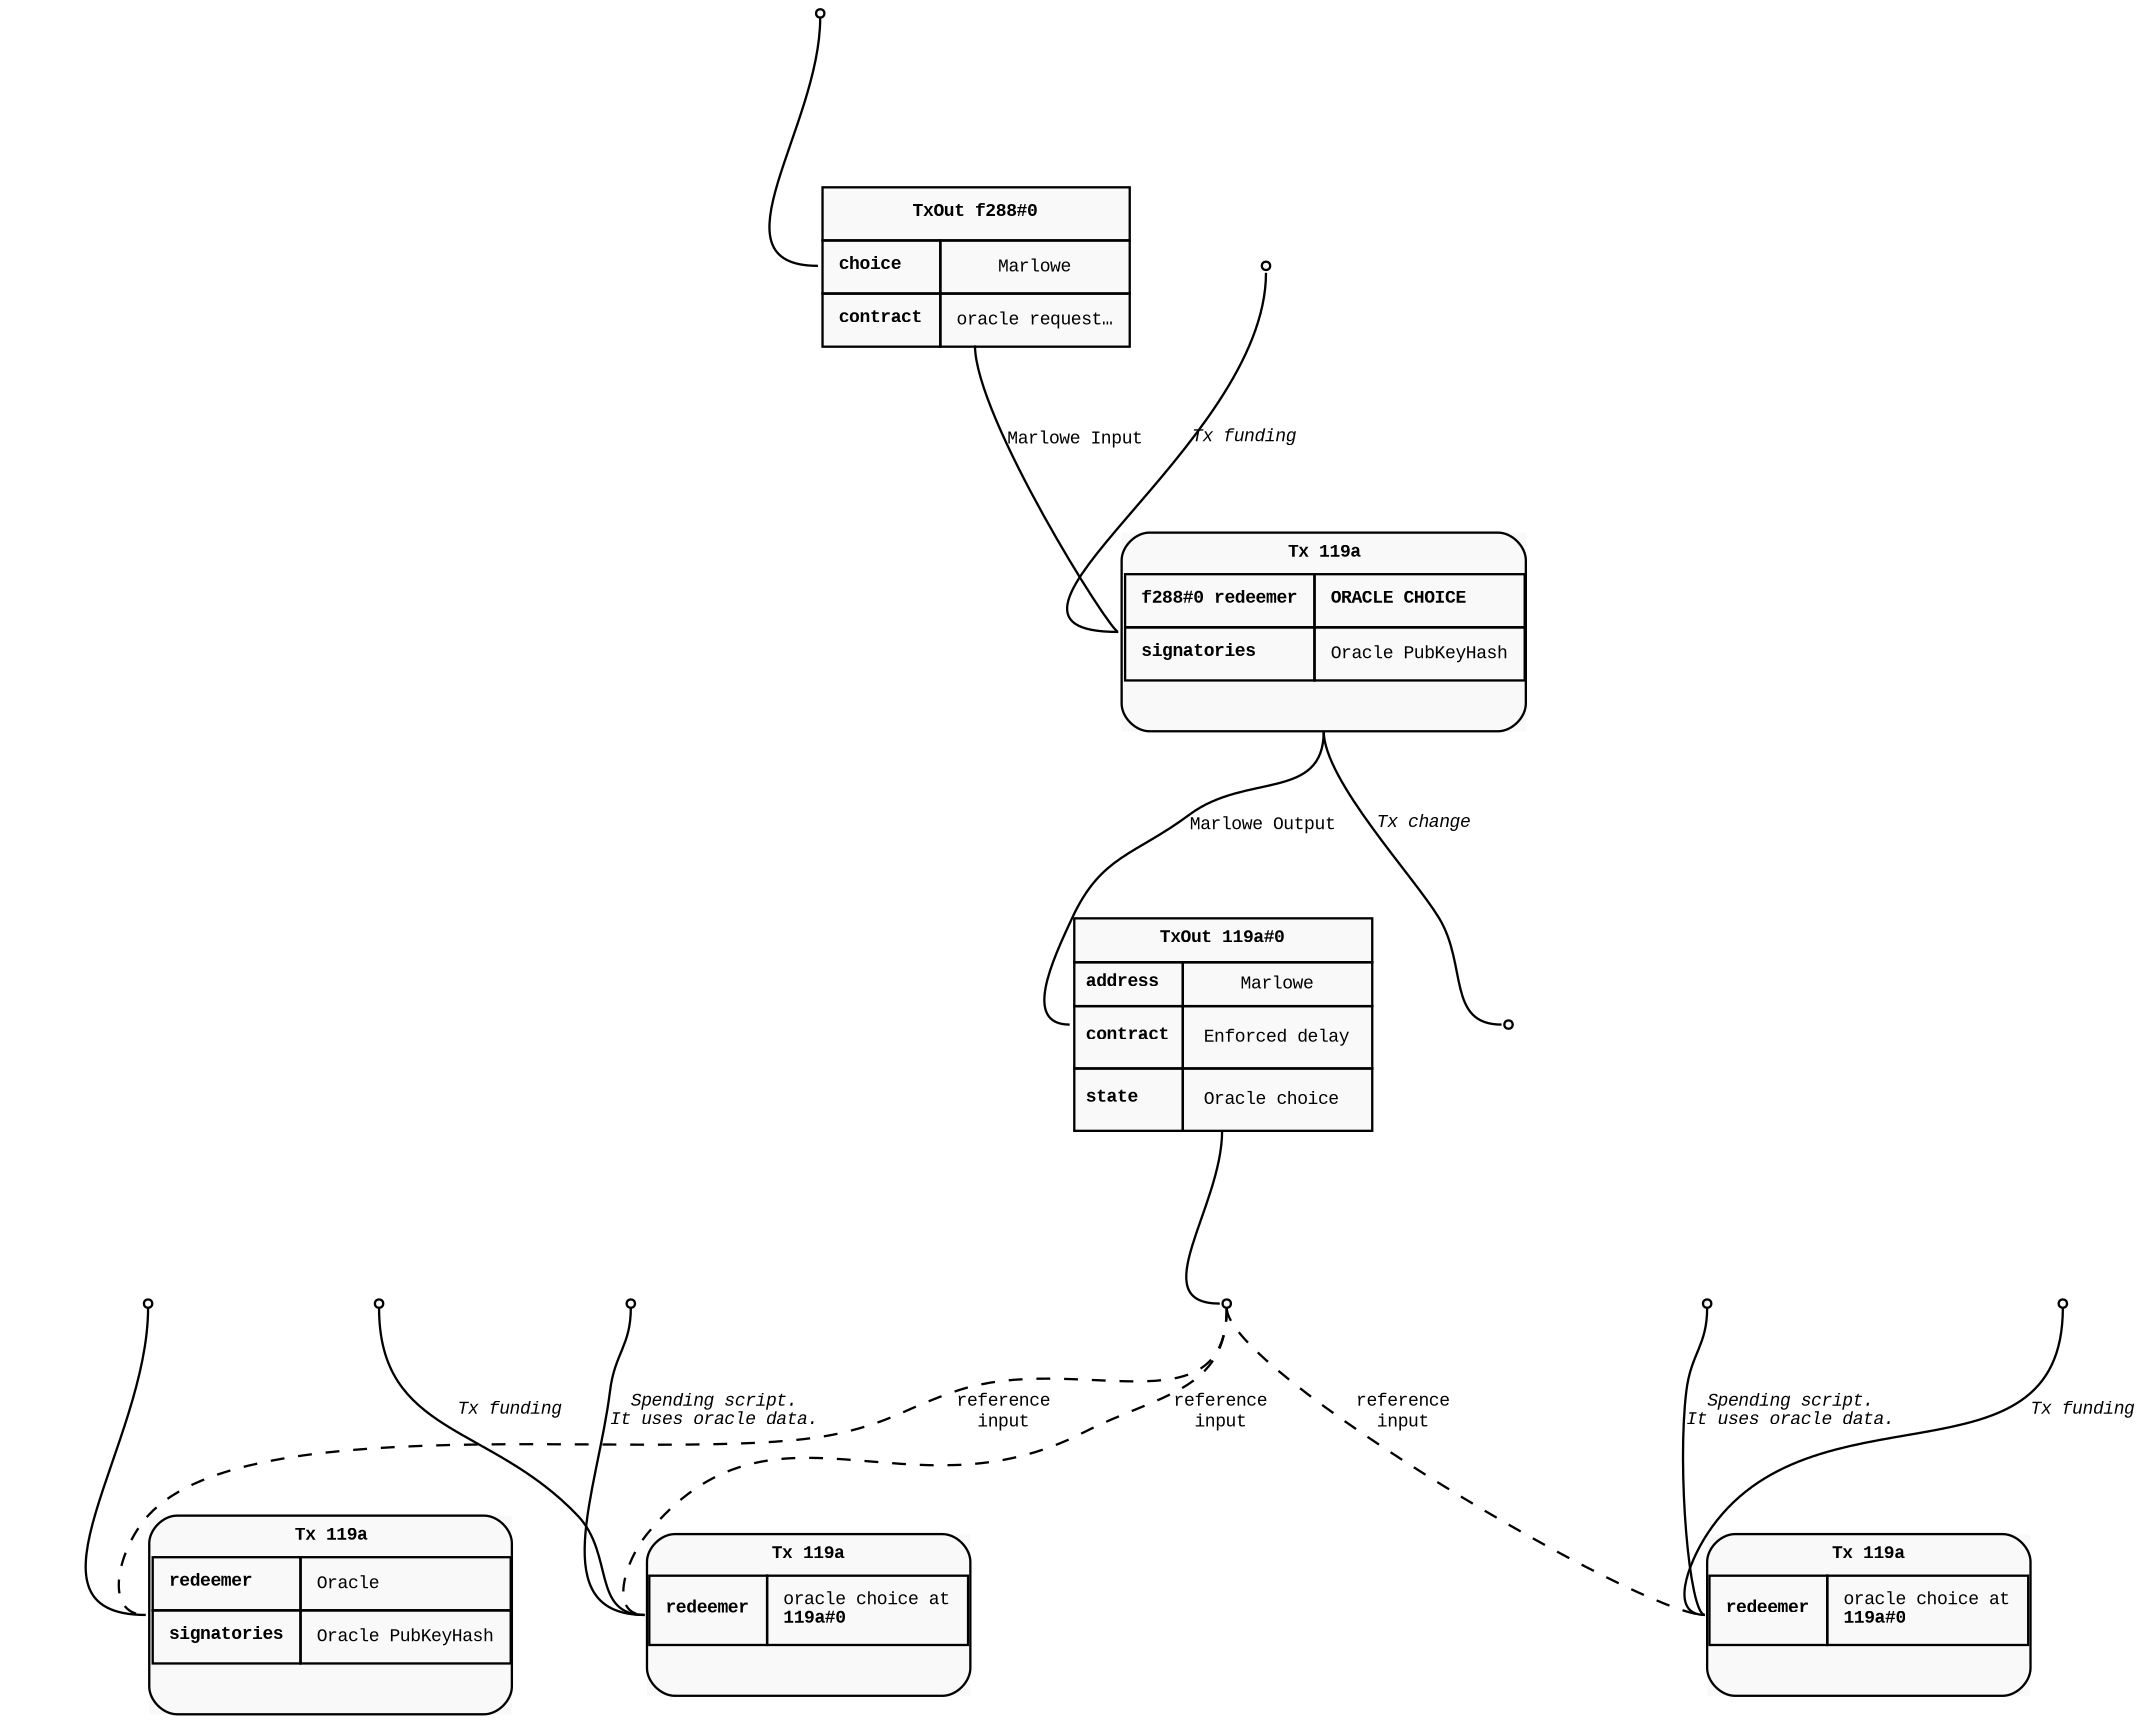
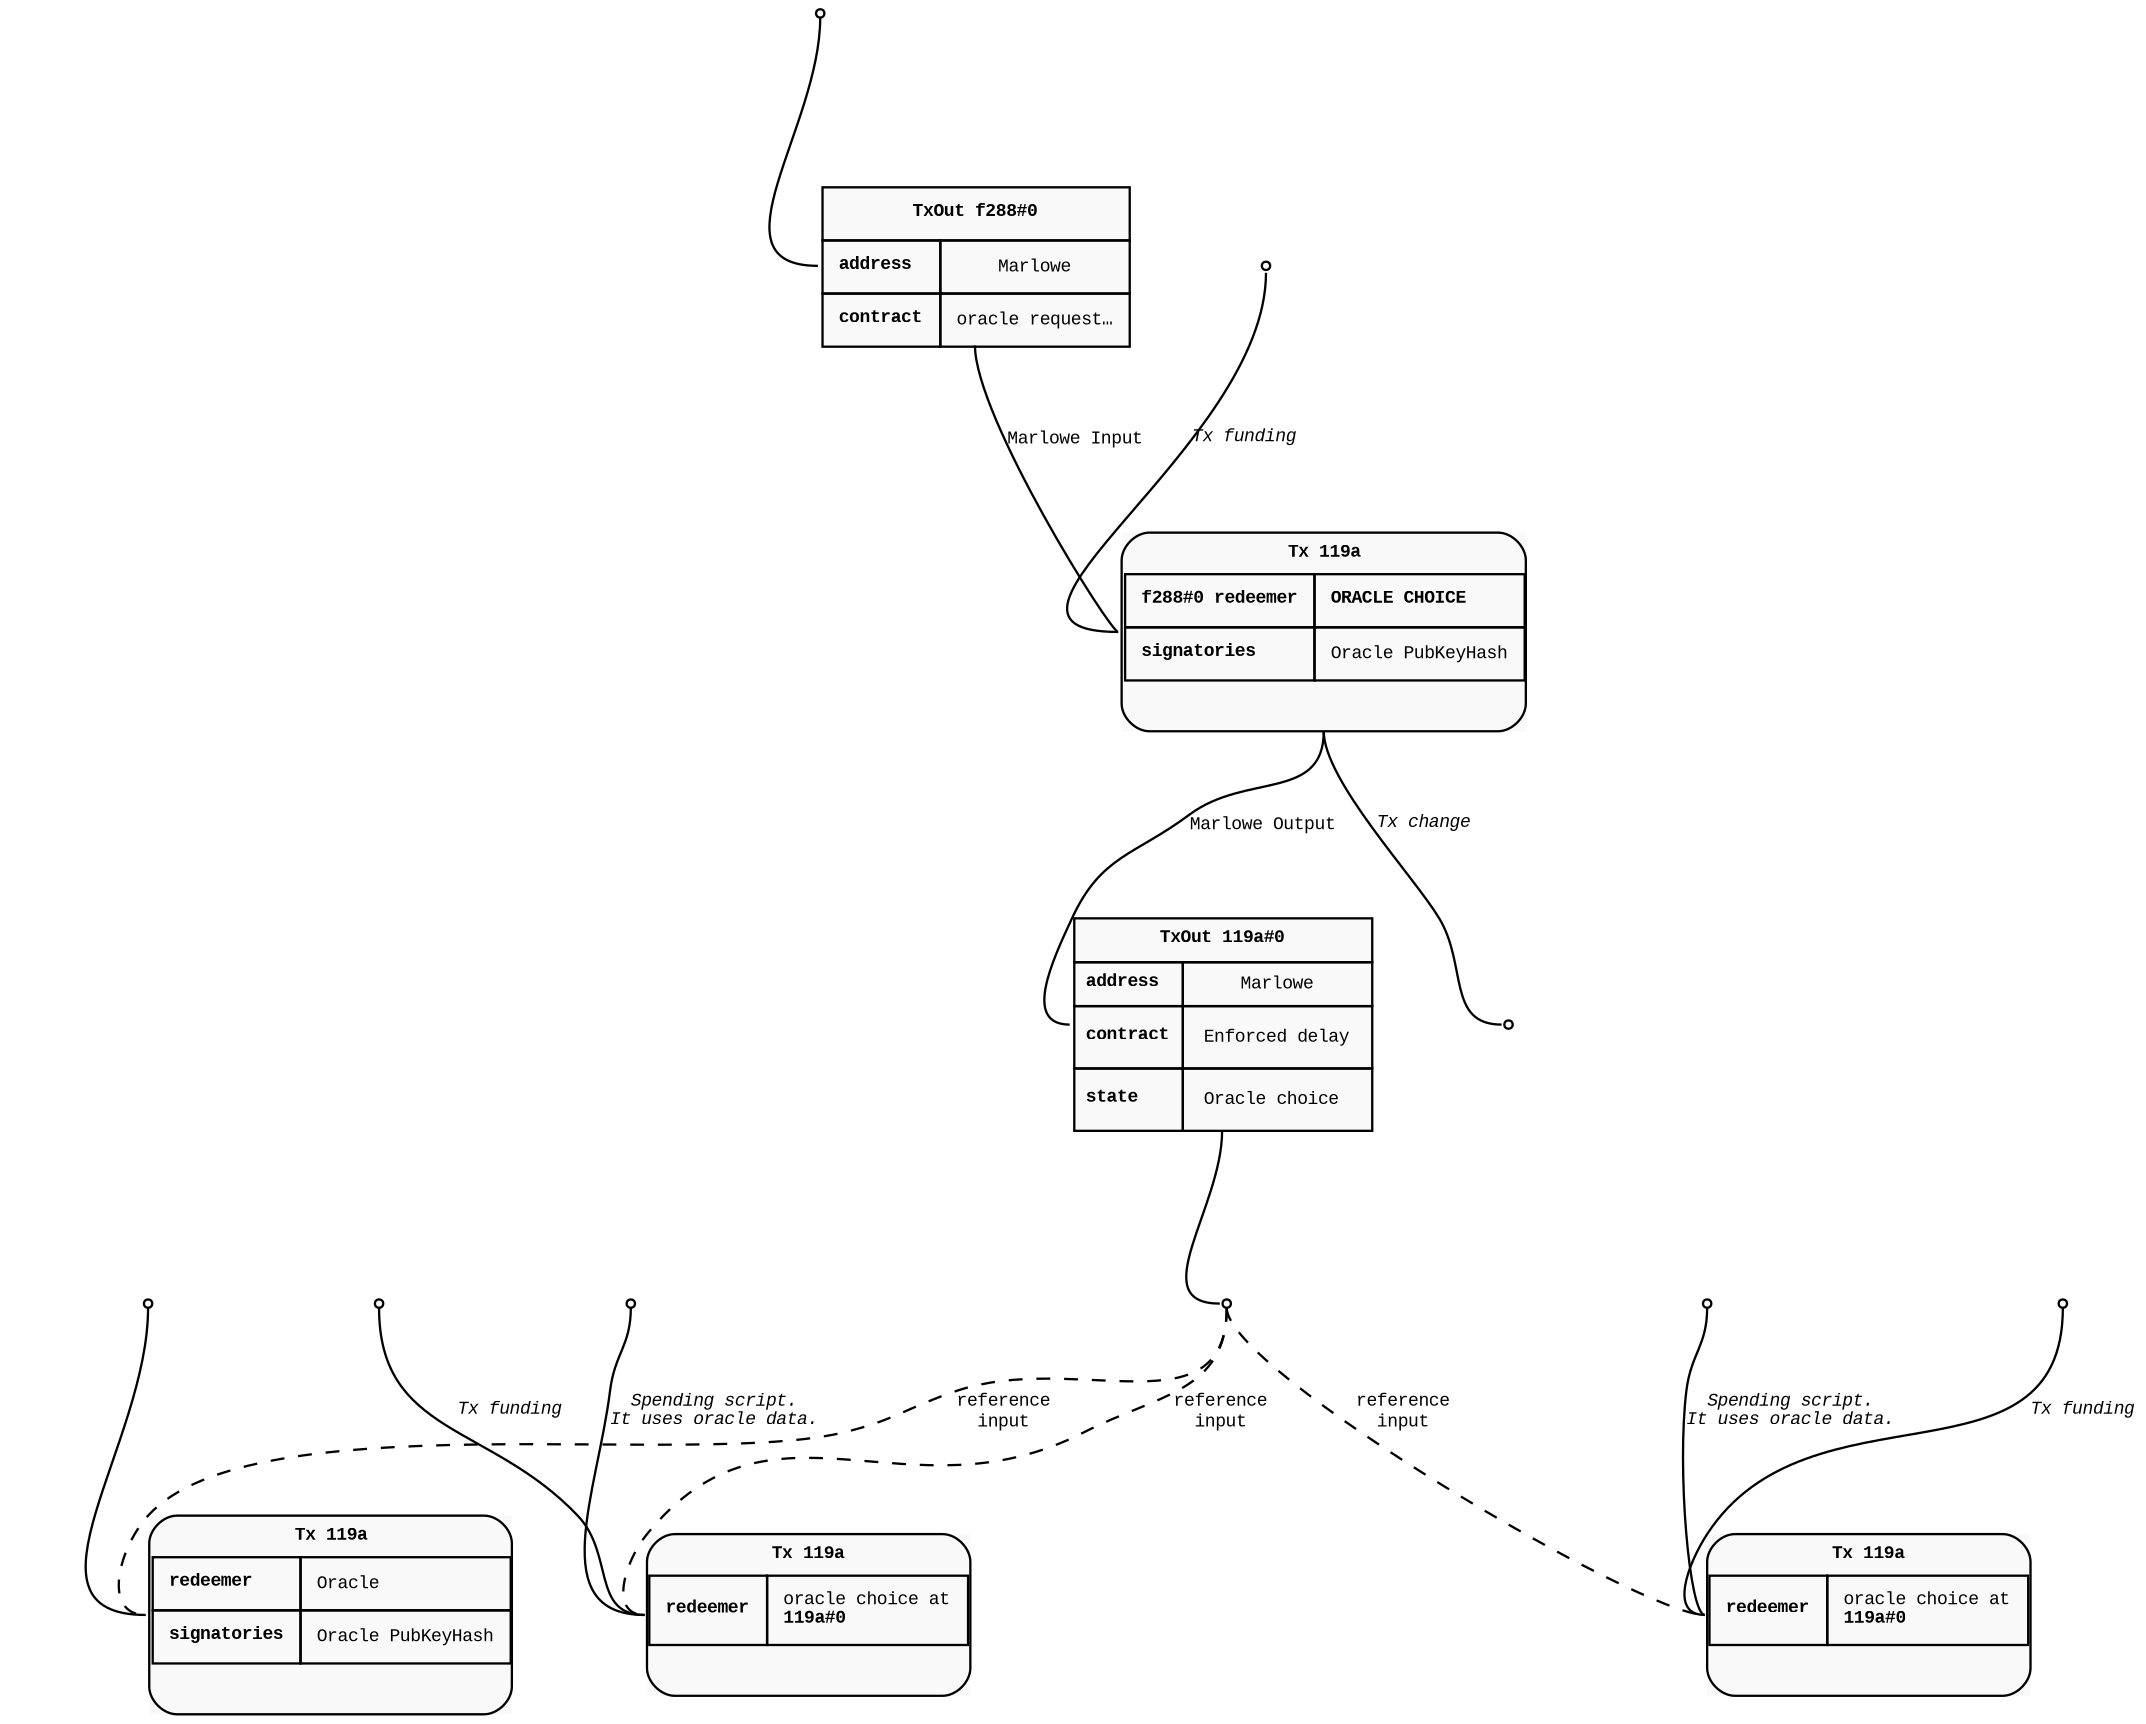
node "TxOut f288#0": text "choice" -> "address"
